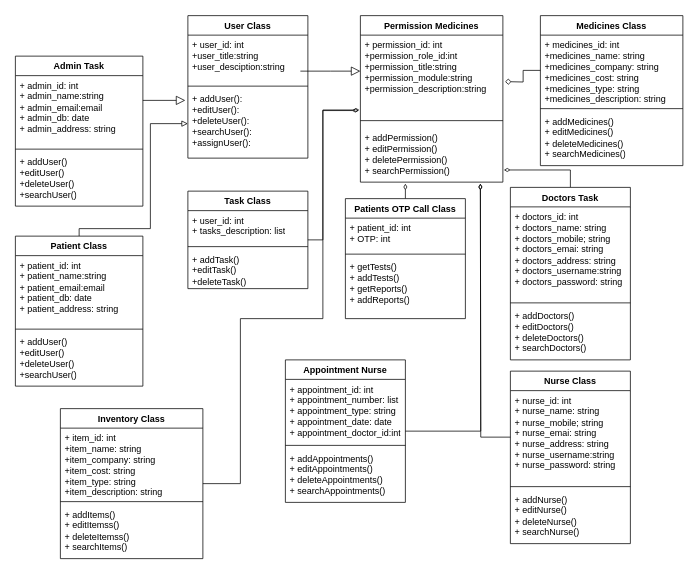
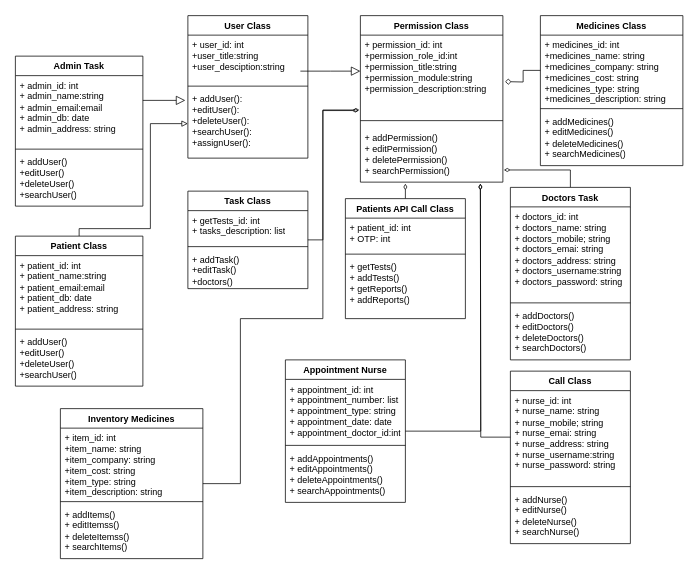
node "Permission Medicines": label "Permission Medicines" -> "Permission Class"
node "Patients OTP Call Class": label "Patients OTP Call Class" -> "Patients API Call Class"
node "+ user_id: int + tasks_description: list": label "+ user_id: int + tasks_description: list" -> "+ getTests_id: int + tasks_description: list"
node "+ addTask() +editTask() +deleteTask()": label "+ addTask() +editTask() +deleteTask()" -> "+ addTask() +editTask() +doctors()"
node "Nurse Class": label "Nurse Class" -> "Call Class"
node "Inventory Class": label "Inventory Class" -> "Inventory Medicines"
